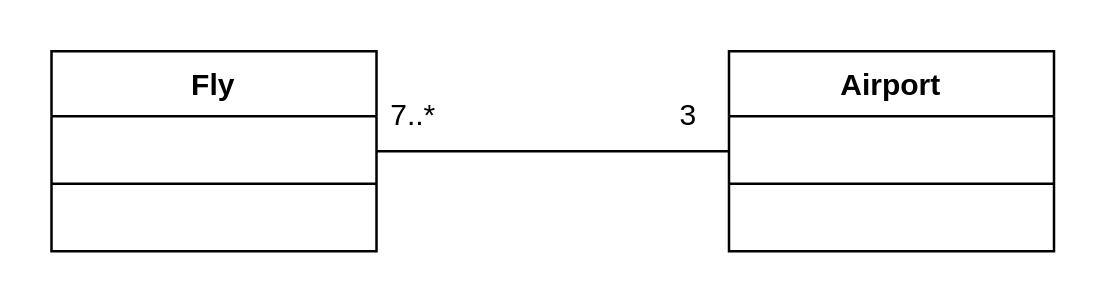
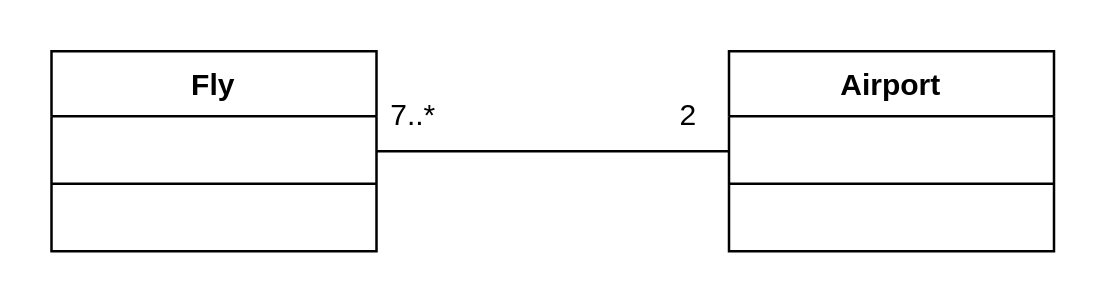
node "3": label "3" -> "2"
